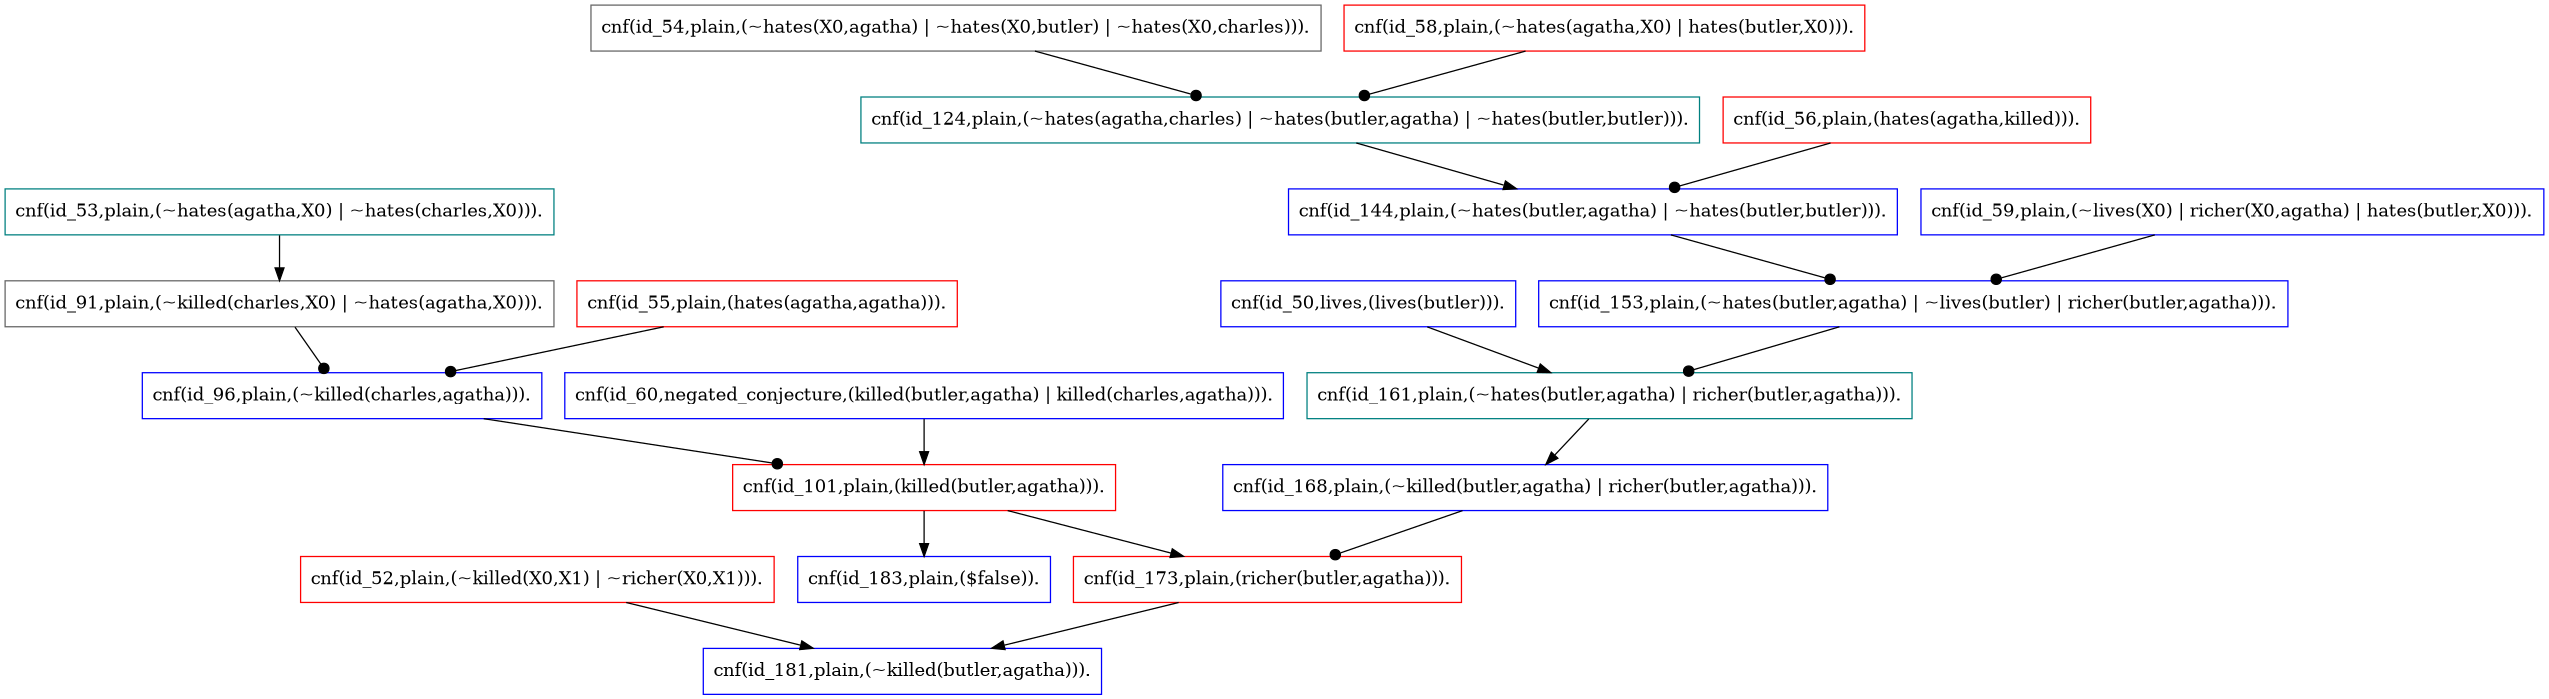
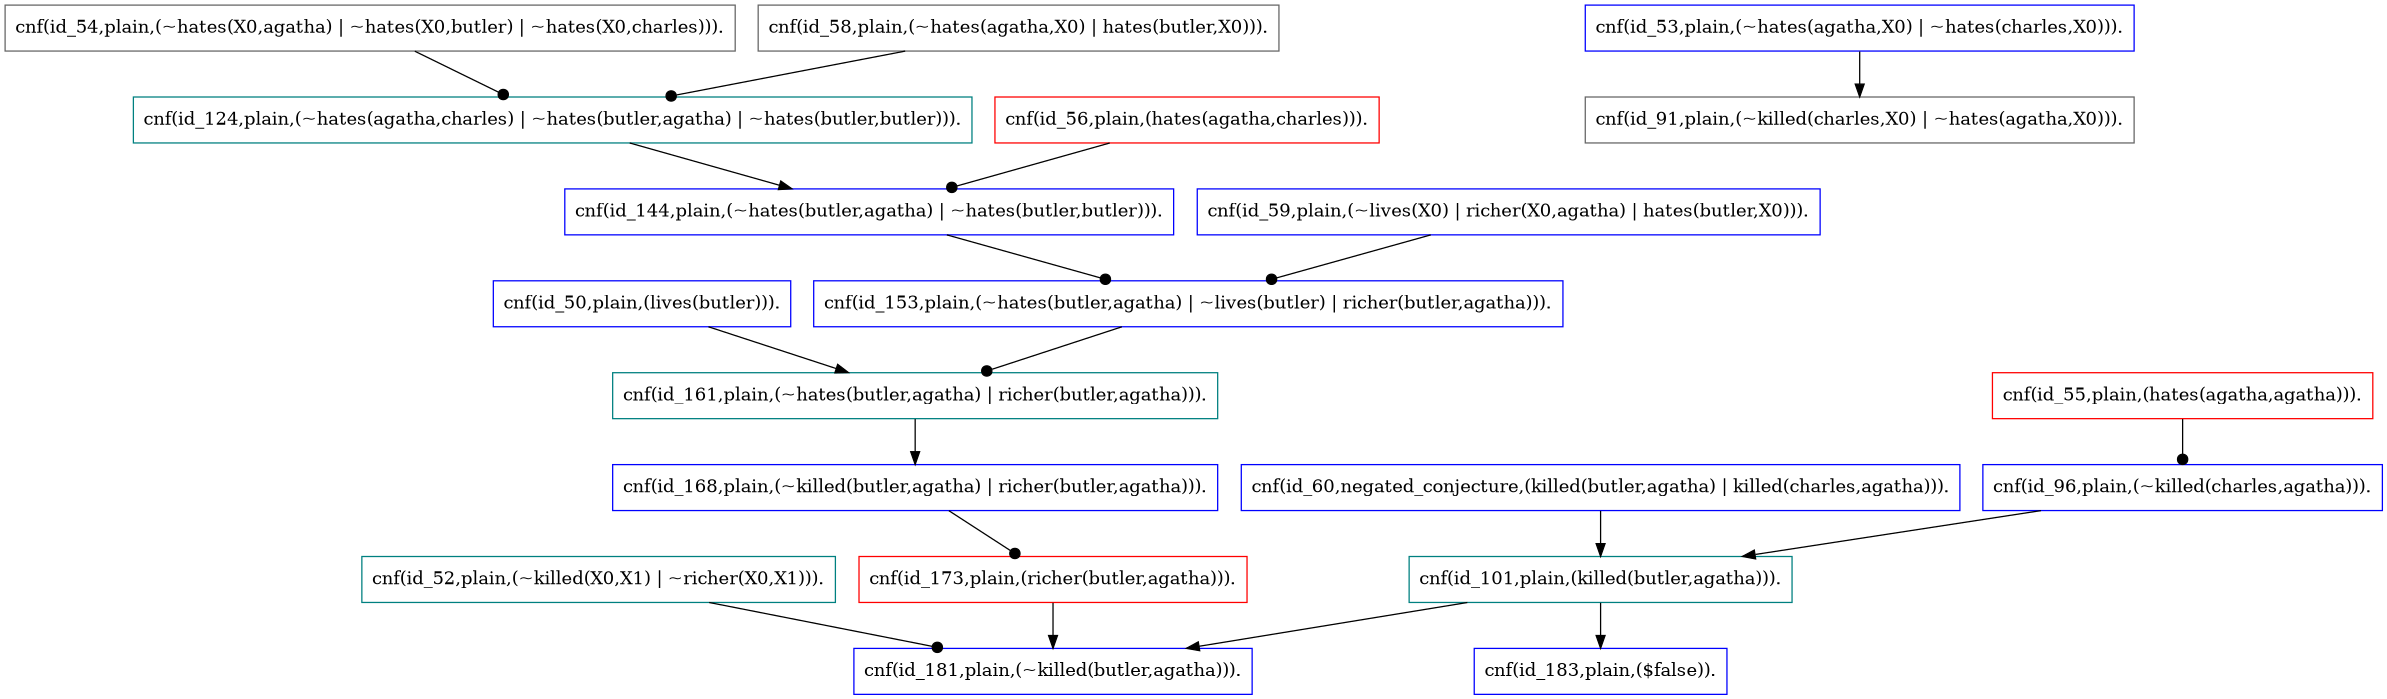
node "cnf(id_58,plain,(~hates(agatha,X0) | hates(butler,X0))).": color red -> gray40
node "cnf(id_56,plain,(hates(agatha,killed))).": label "cnf(id_56,plain,(hates(agatha,killed)))." -> "cnf(id_56,plain,(hates(agatha,charles)))."
node "cnf(id_53,plain,(~hates(agatha,X0) | ~hates(charles,X0))).": color teal -> blue
node "cnf(id_50,lives,(lives(butler))).": label "cnf(id_50,lives,(lives(butler)))." -> "cnf(id_50,plain,(lives(butler)))."
edge "cnf(id_91,plain,(~killed(charles,X0) | ~hates(agatha,X0)))." -> "cnf(id_96,plain,(~killed(charles,agatha))).": removed
edge "cnf(id_96,plain,(~killed(charles,agatha)))." -> "cnf(id_101,plain,(killed(butler,agatha))).": arrowhead dot -> normal
node "cnf(id_101,plain,(killed(butler,agatha))).": color red -> teal
edge "cnf(id_101,plain,(killed(butler,agatha)))." -> "cnf(id_173,plain,(richer(butler,agatha))).": now "cnf(id_101,plain,(killed(butler,agatha)))." -> "cnf(id_181,plain,(~killed(butler,agatha)))."
node "cnf(id_52,plain,(~killed(X0,X1) | ~richer(X0,X1))).": color red -> teal
edge "cnf(id_52,plain,(~killed(X0,X1) | ~richer(X0,X1)))." -> "cnf(id_181,plain,(~killed(butler,agatha))).": arrowhead normal -> dot
